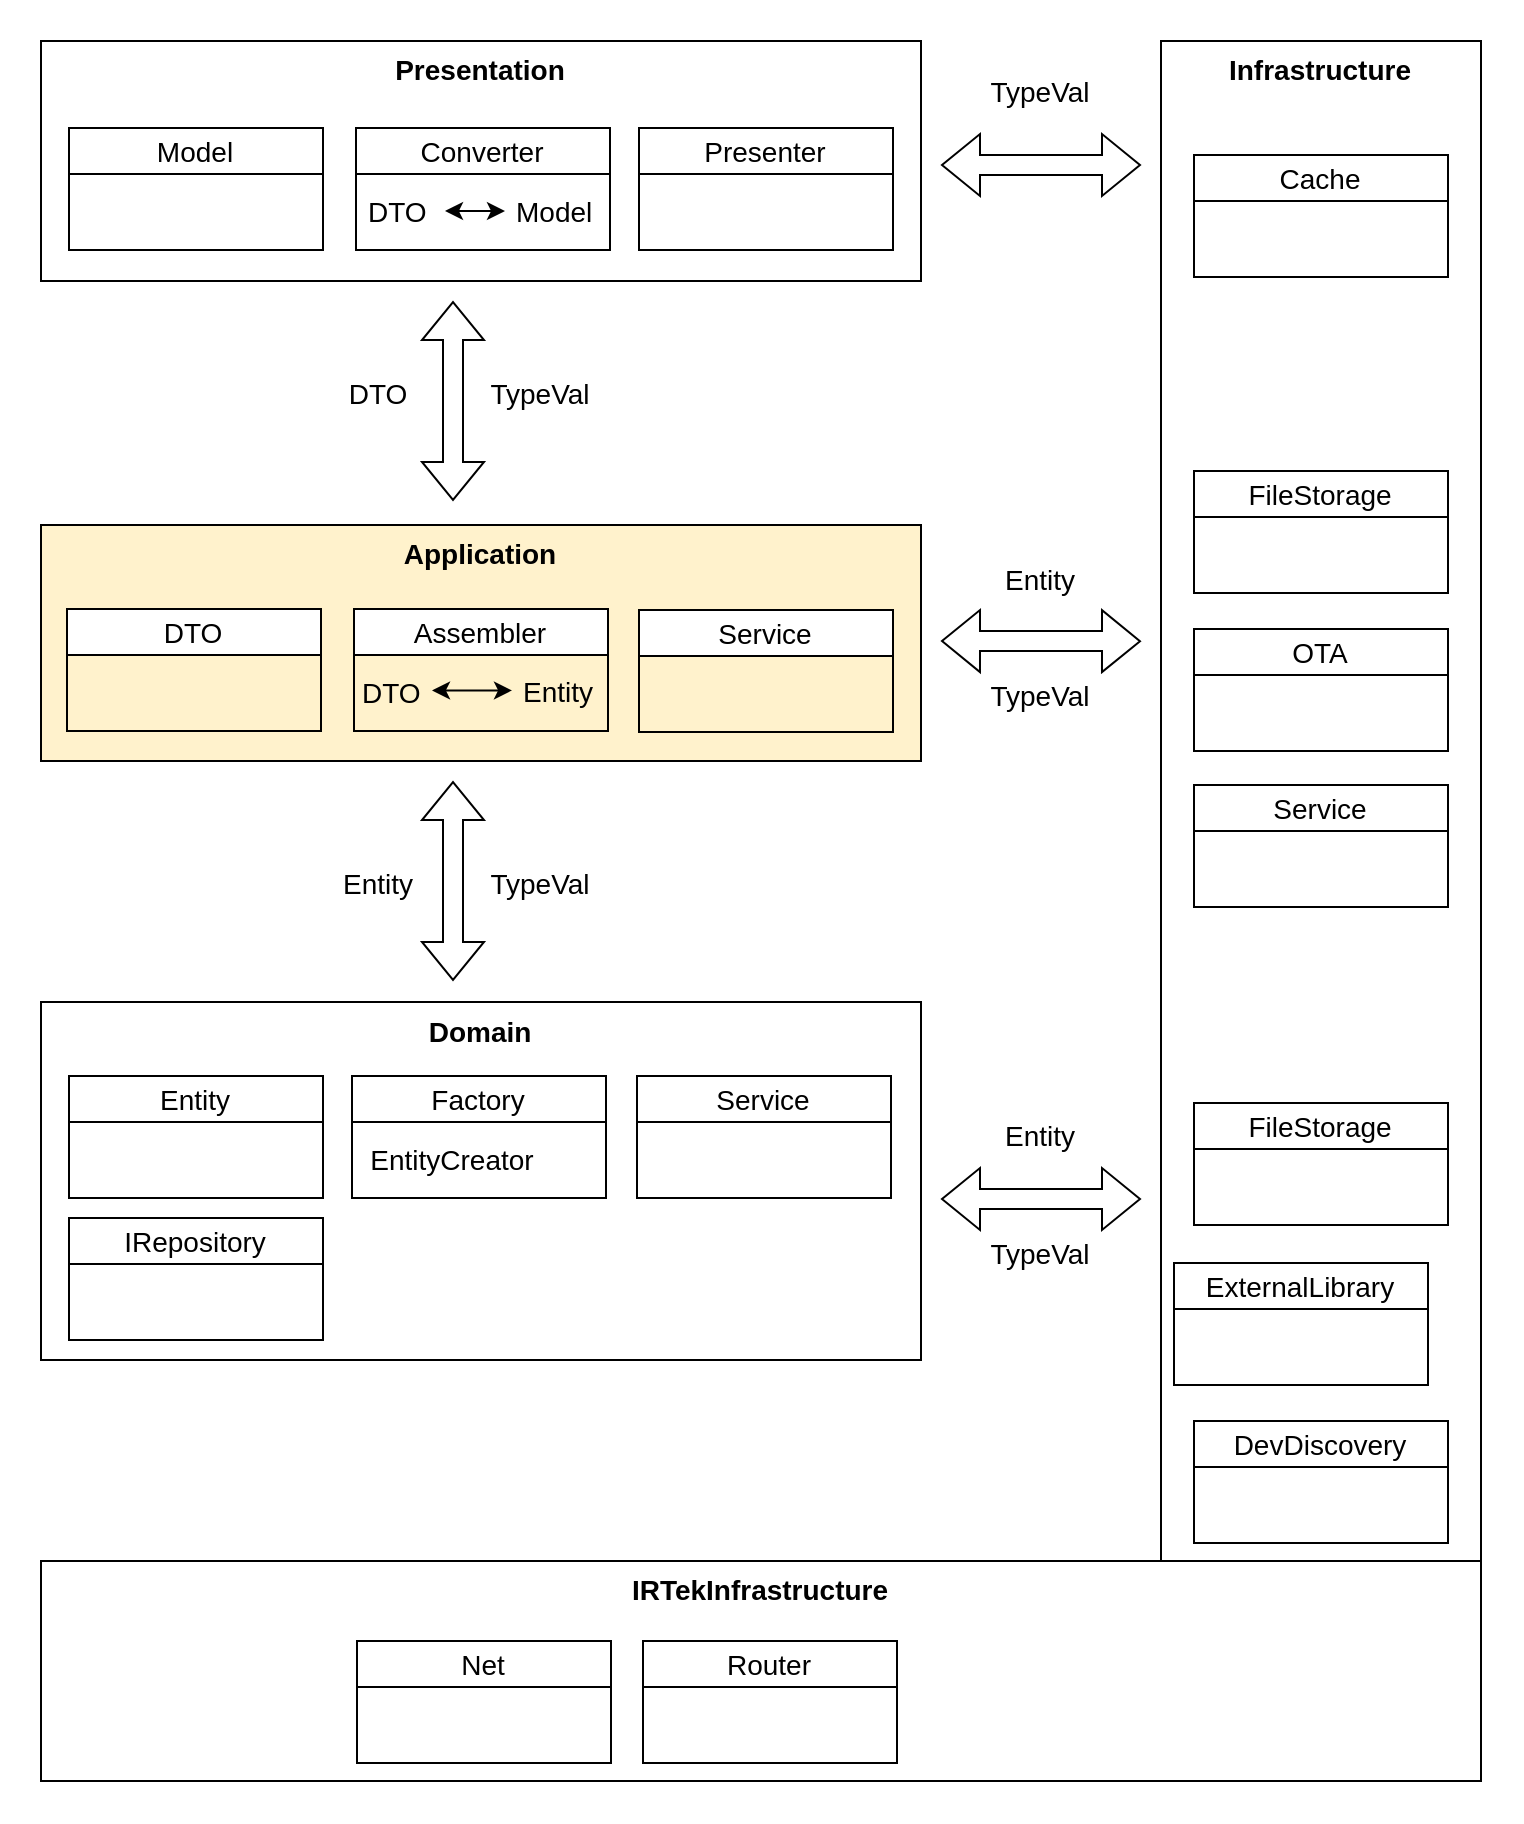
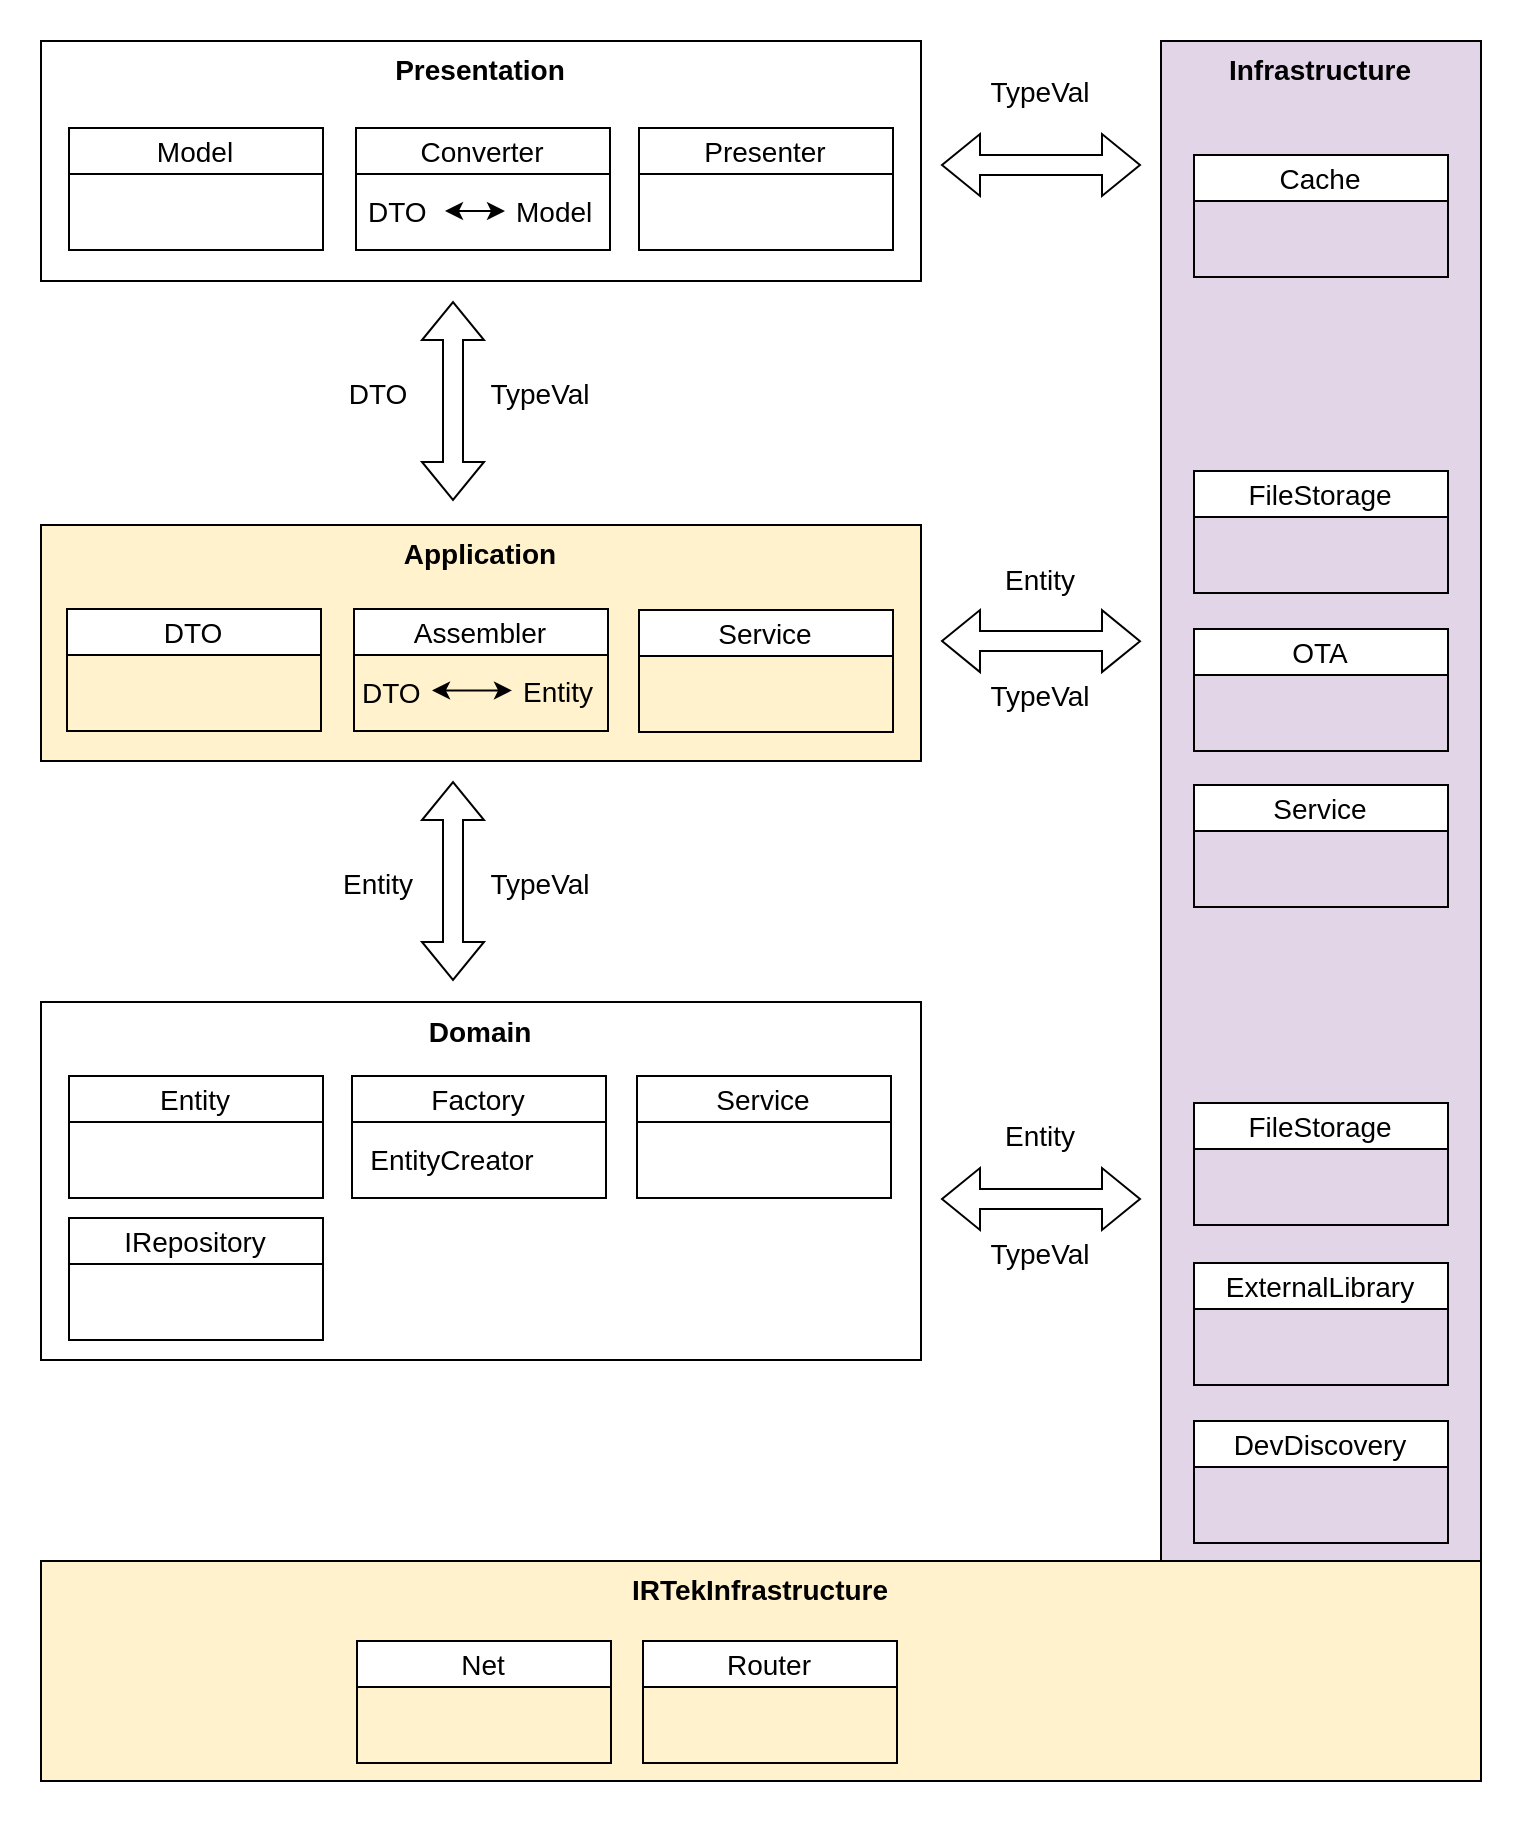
node "Infrastructure": fillcolor #ffffff -> #e1d5e7
node "ExternalLibrary": moved (1301, 1324) -> (1321, 1324)
node "IRTekInfrastructure": fillcolor #ffffff -> #fff2cc
